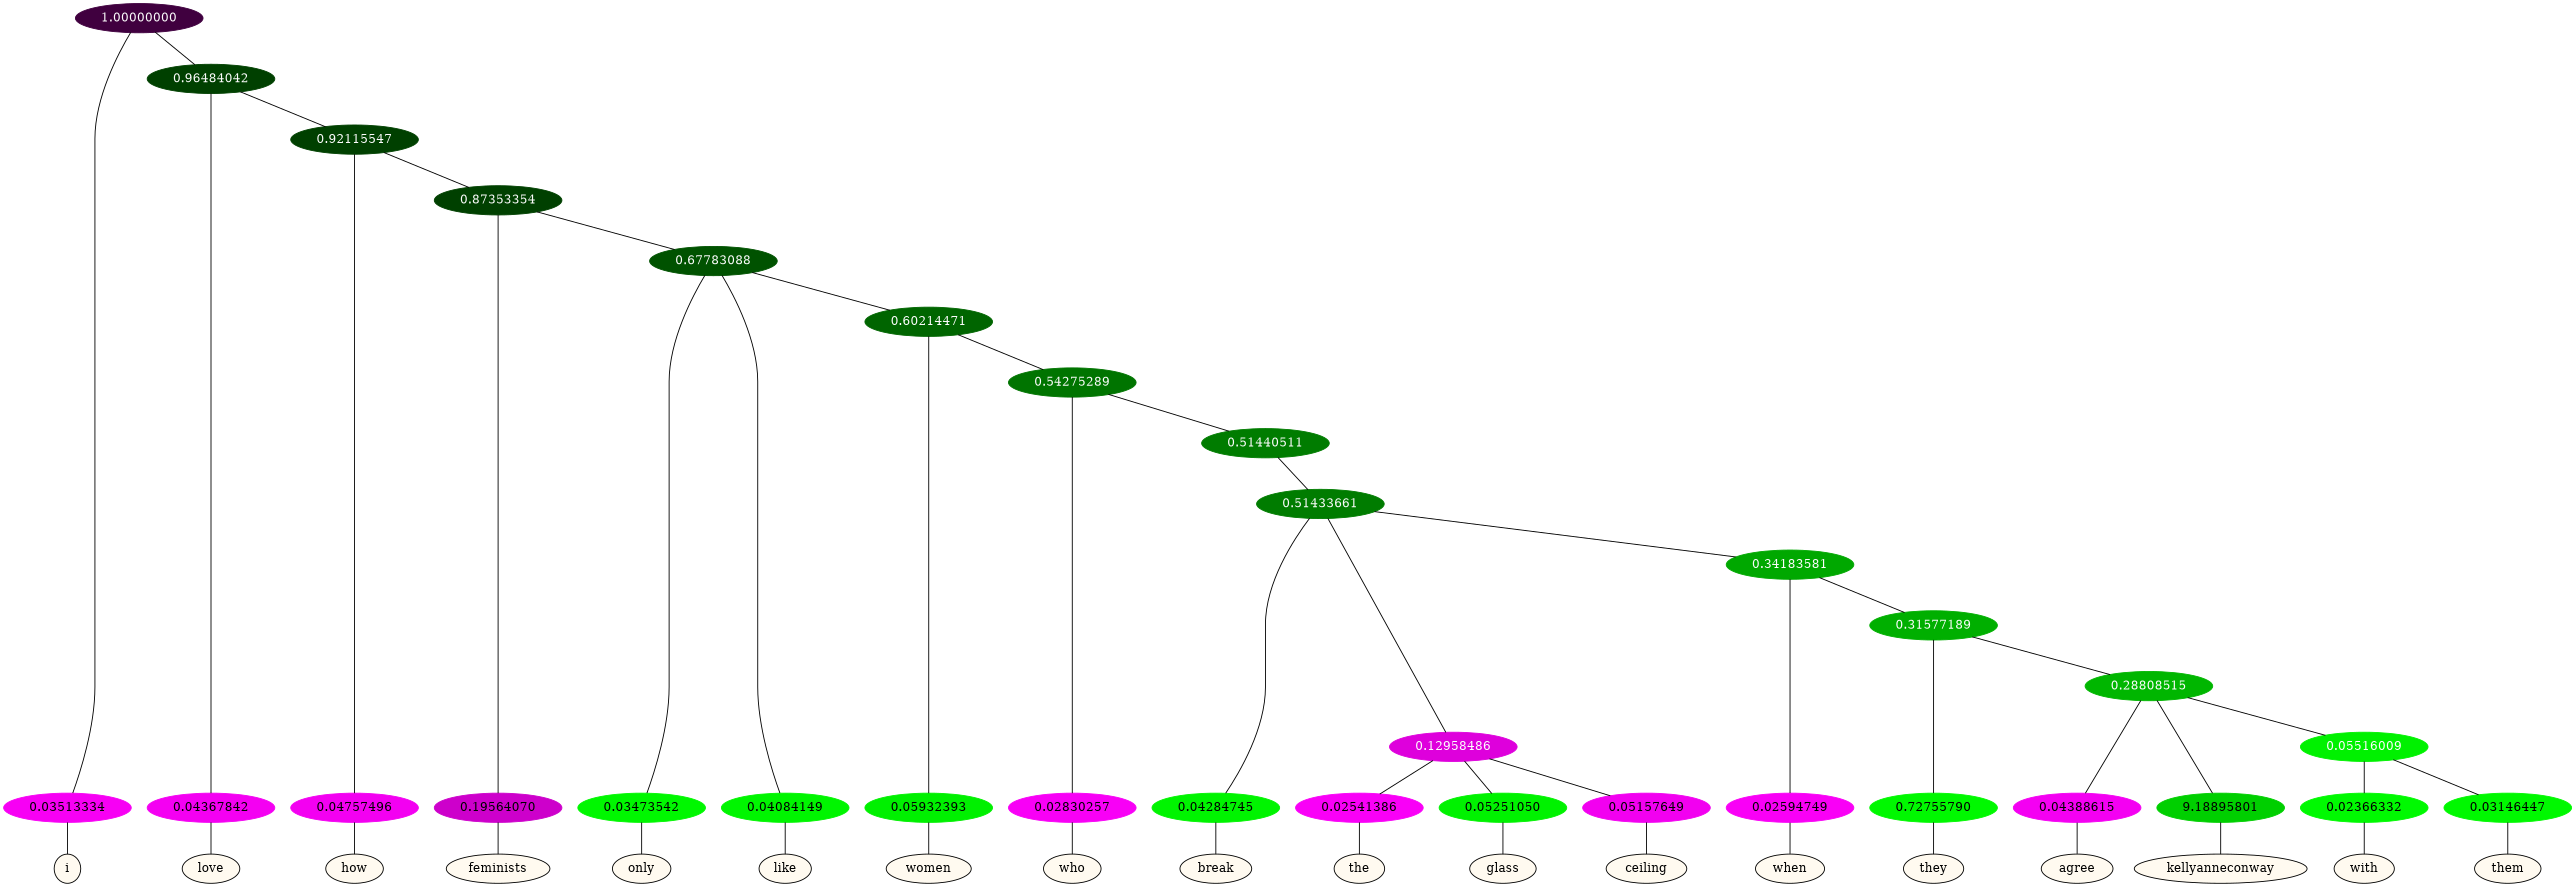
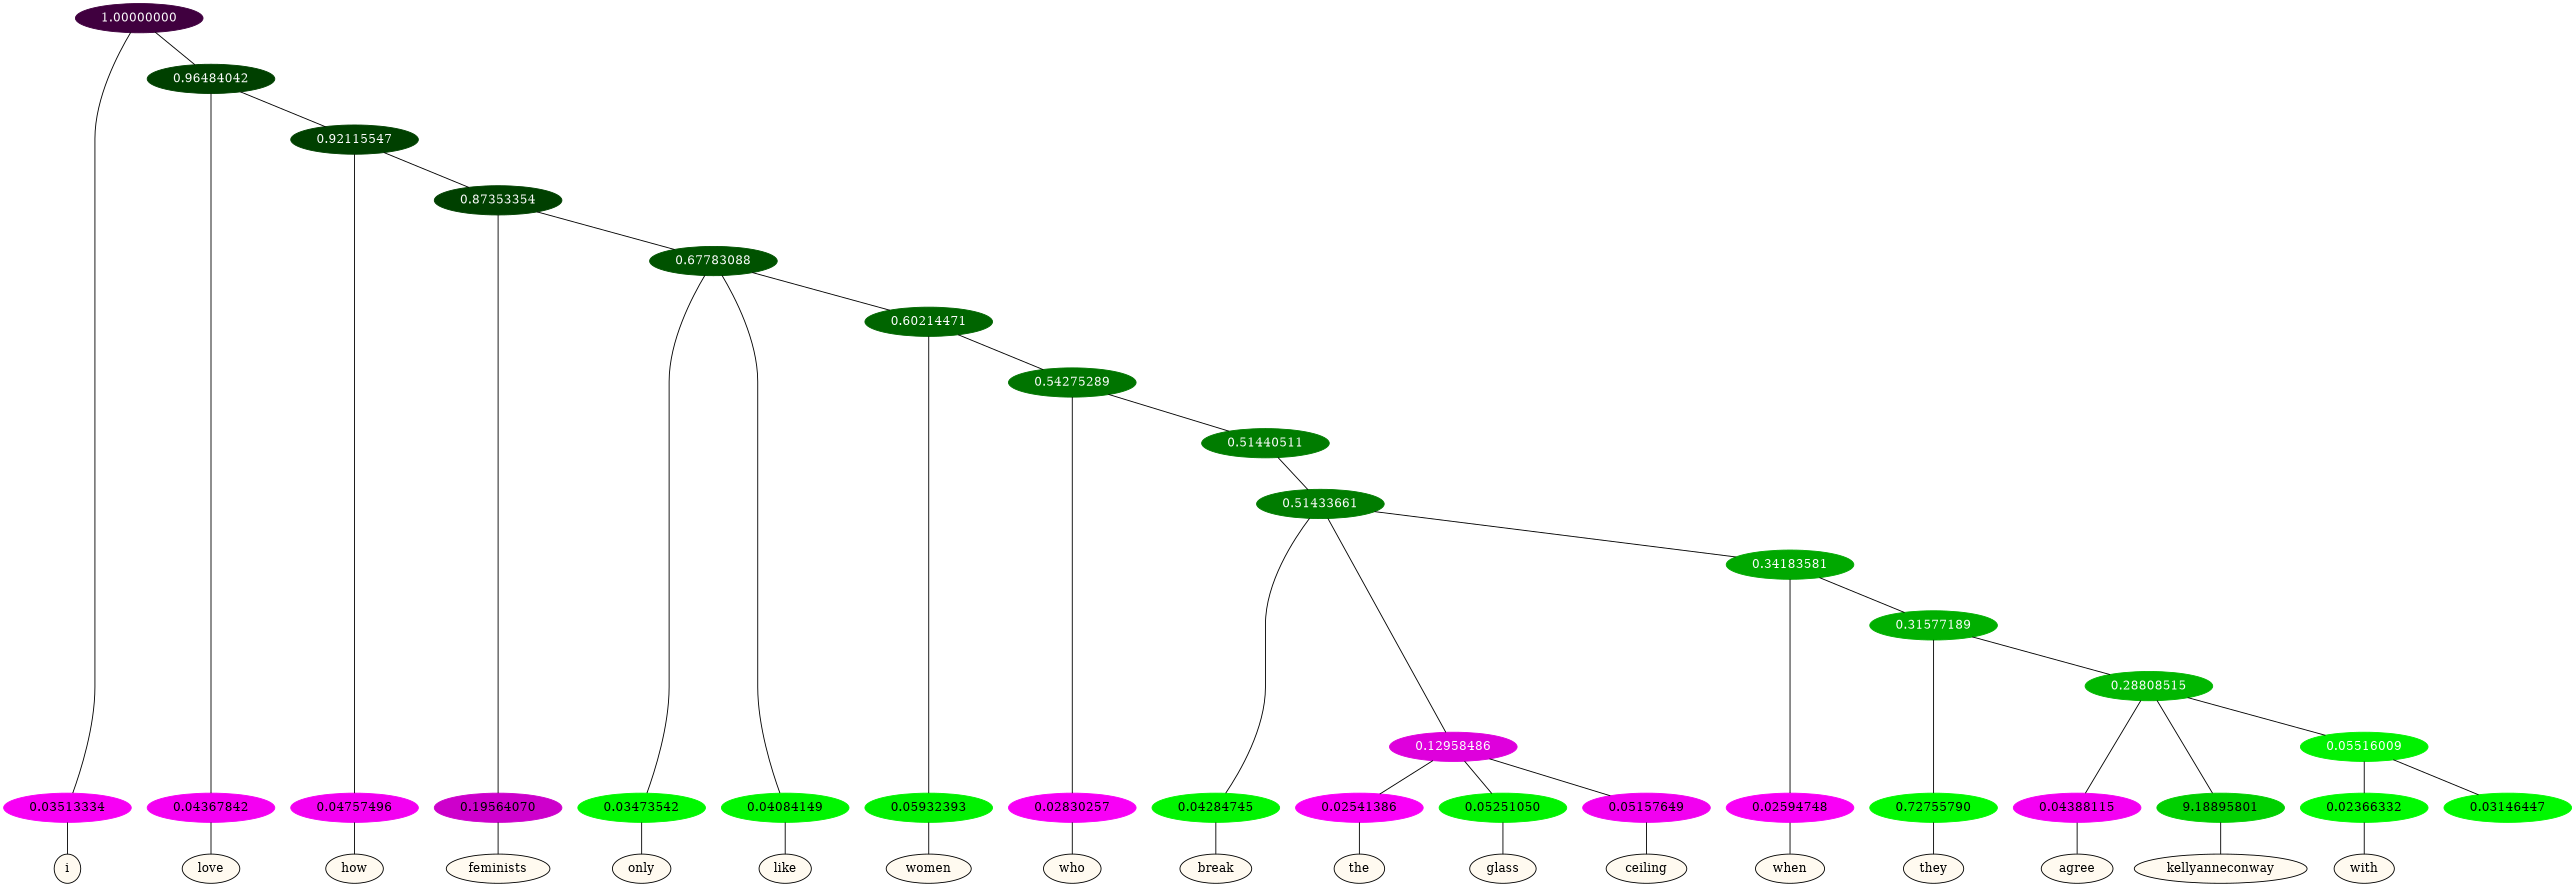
node "0.02594749": label "0.02594749" -> "0.02594748"
node "0.04388615": label "0.04388615" -> "0.04388115"
node "them": removed
